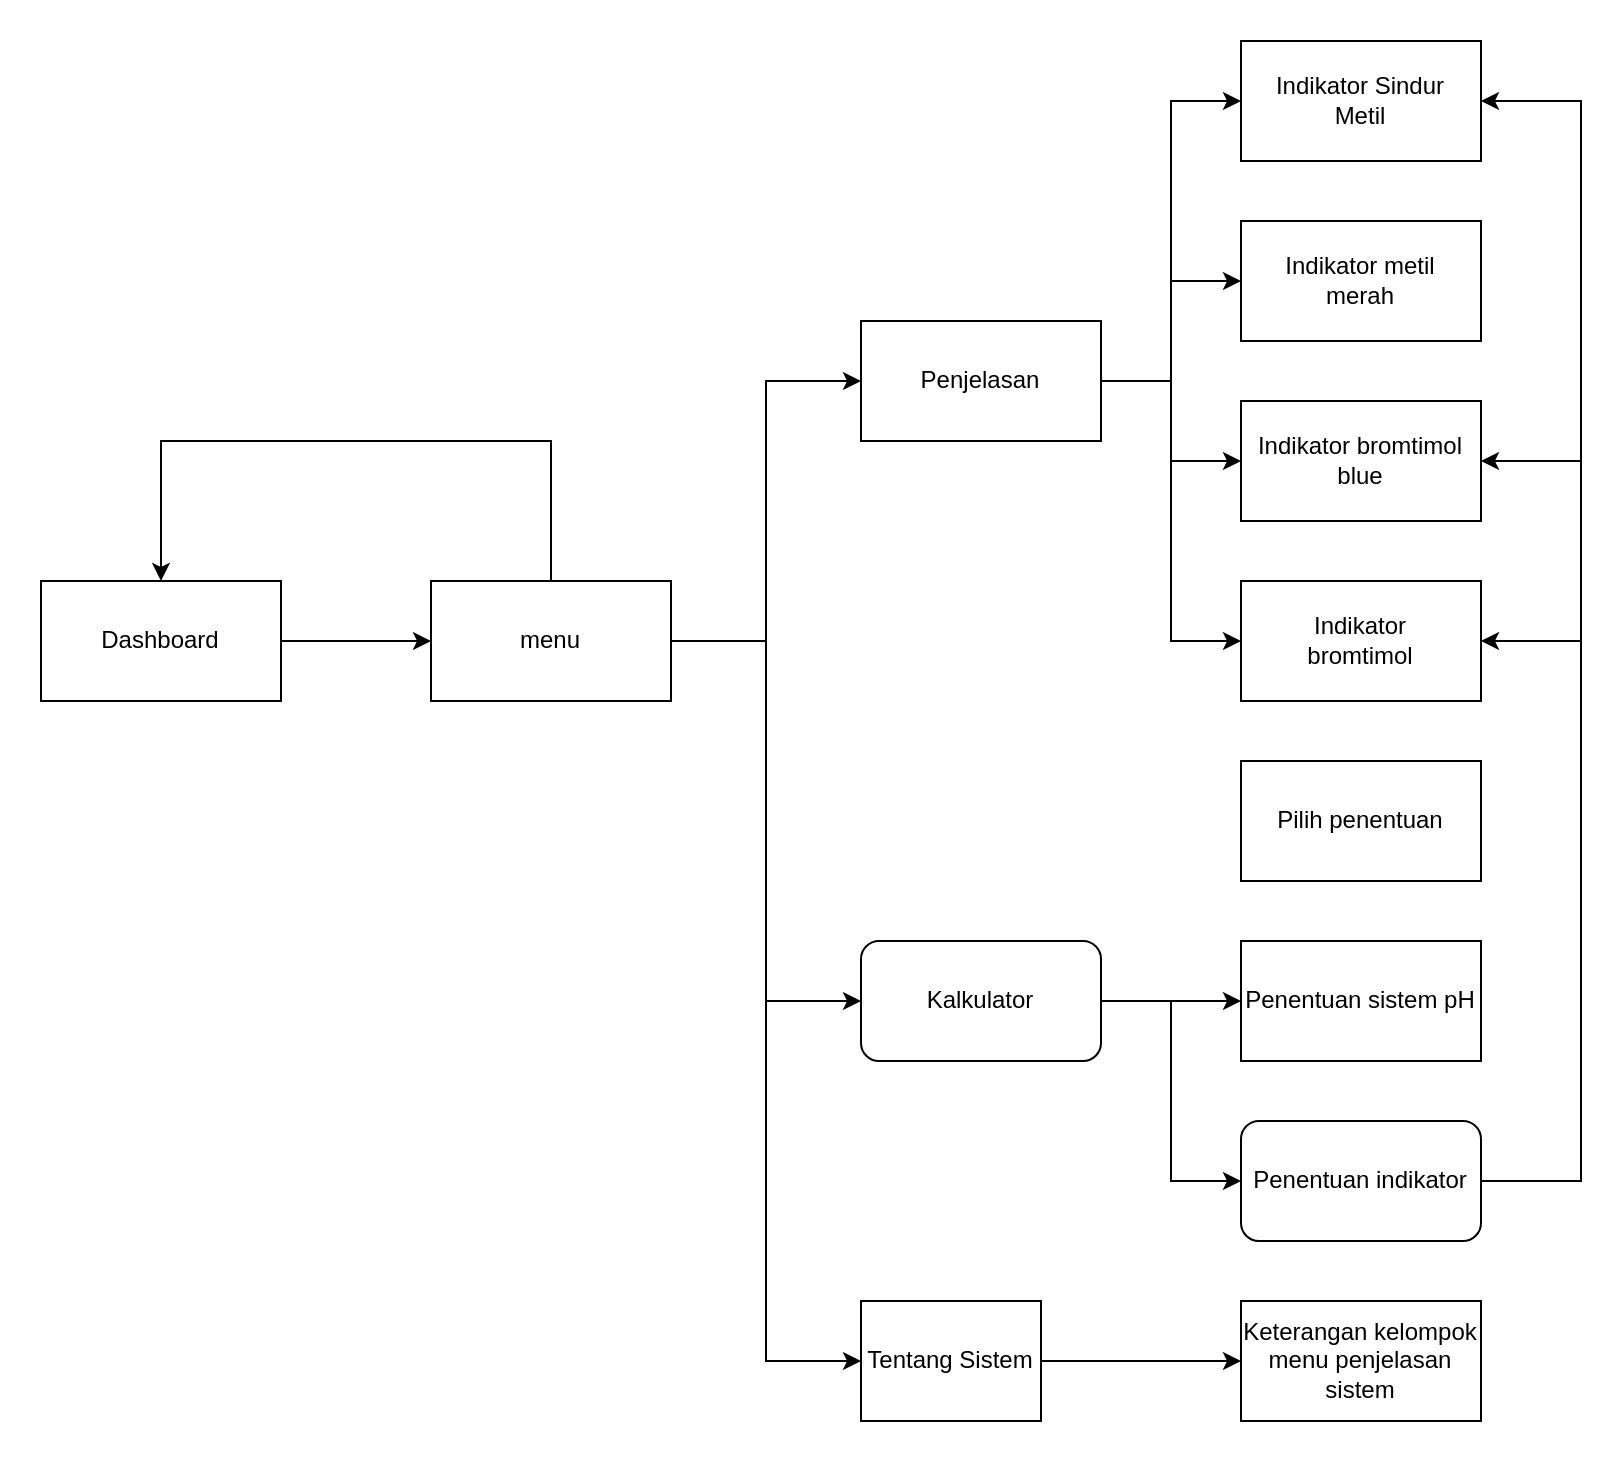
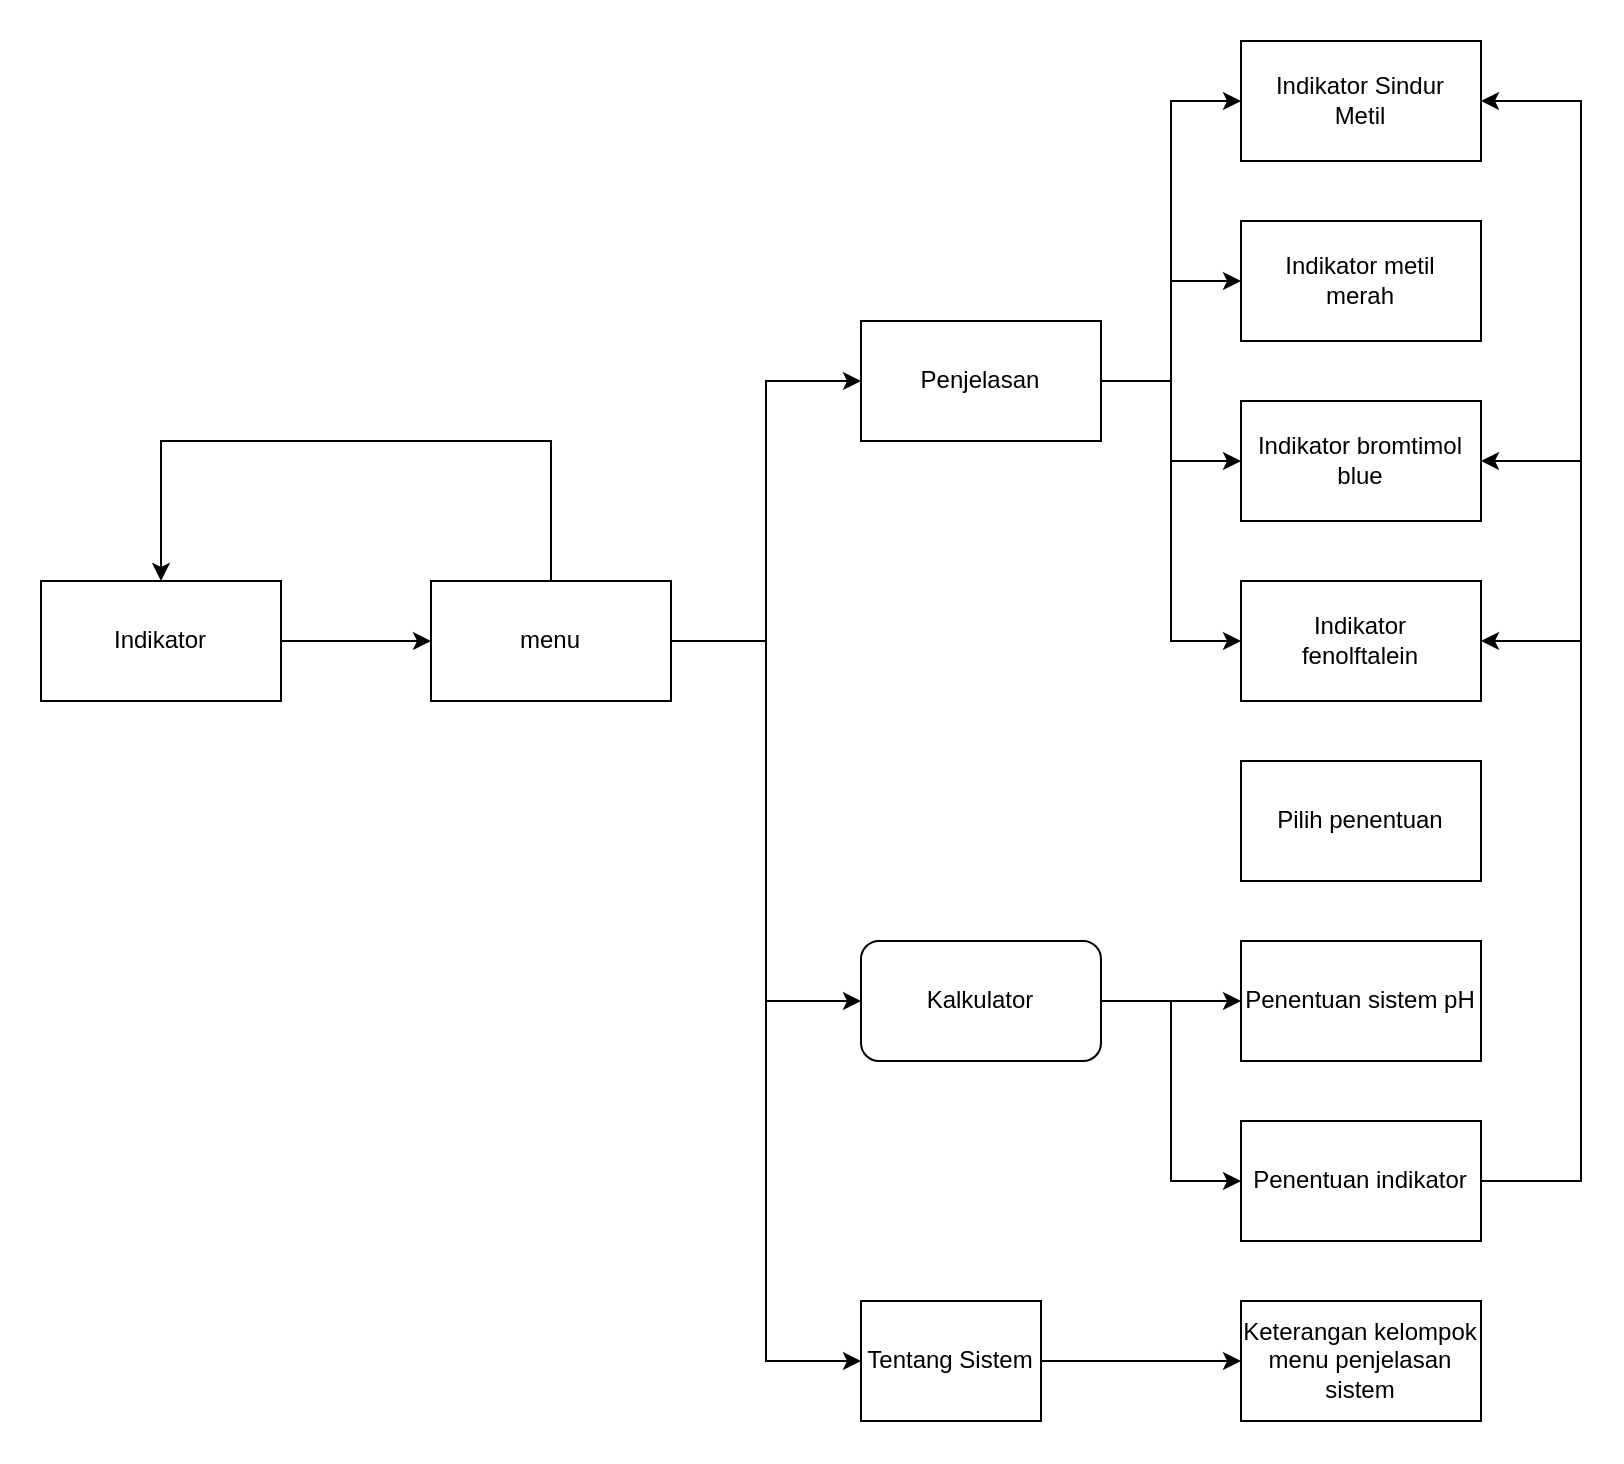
node "Dashboard": label "Dashboard" -> "Indikator"
node "Indikator bromtimol": label "Indikator bromtimol" -> "Indikator fenolftalein"
node "Penentuan indikator": shape rounded rectangle -> rectangle
